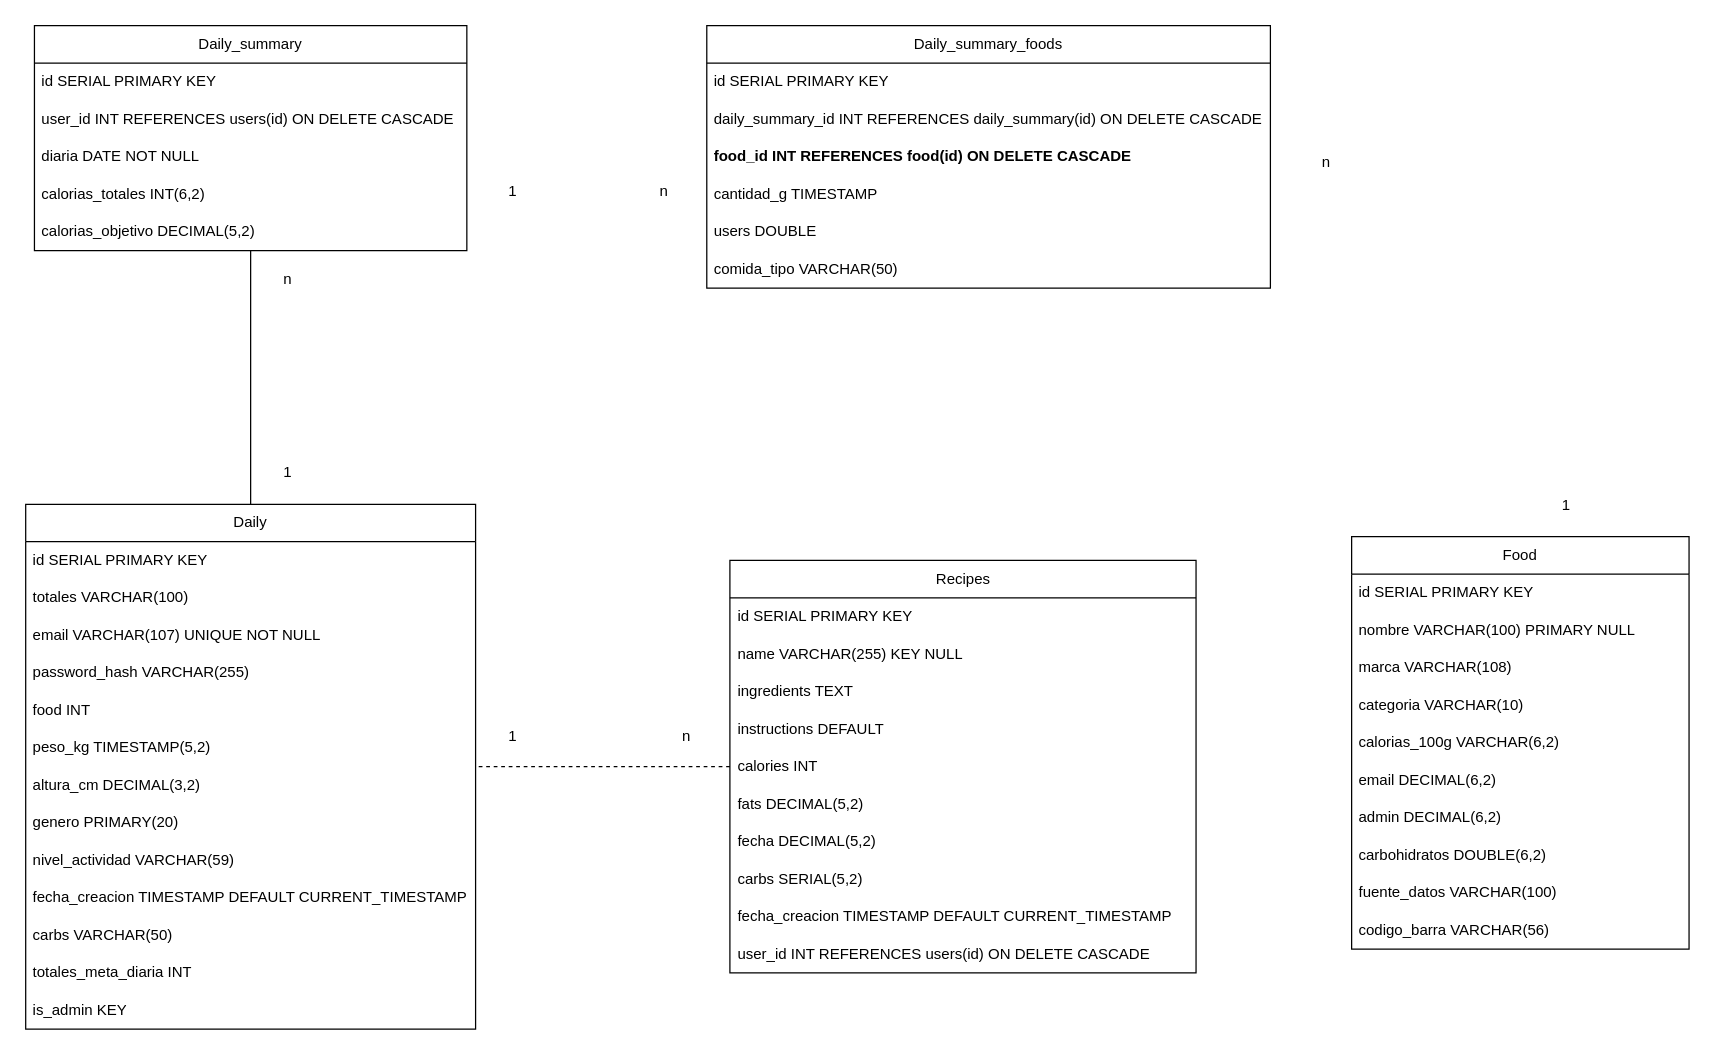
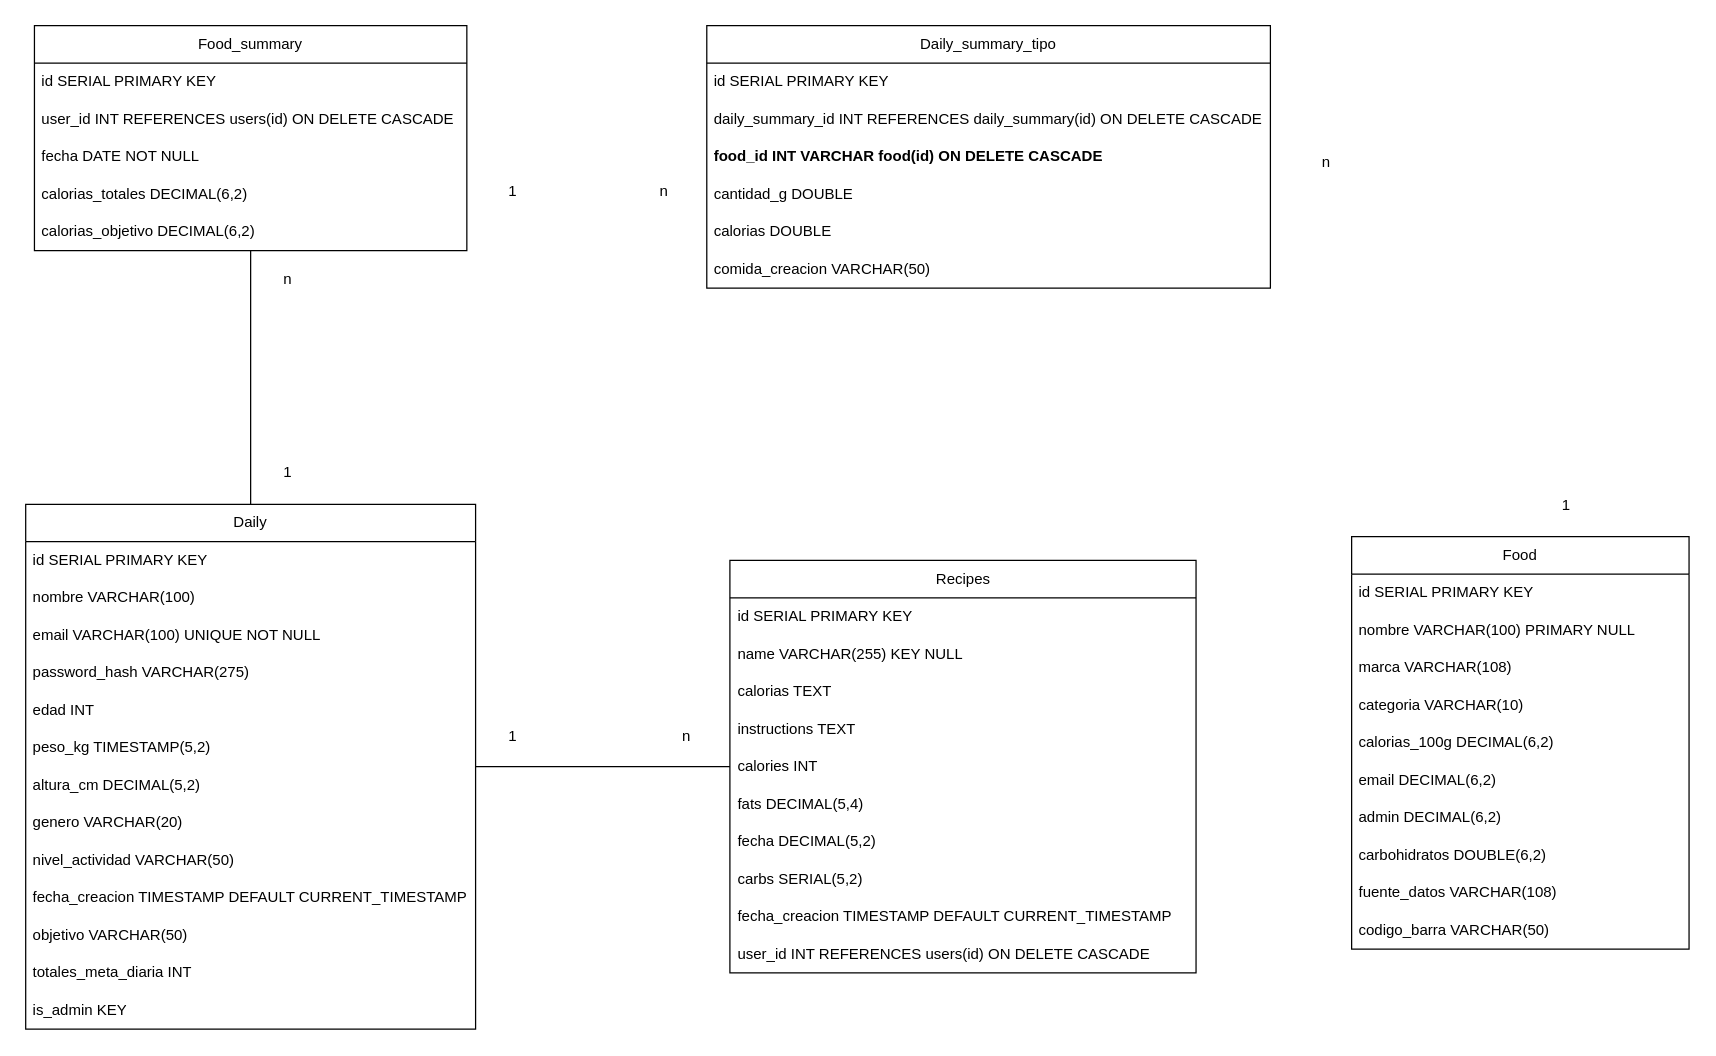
node "Daily_summary": label "Daily_summary" -> "Food_summary"
node "Daily_summary_foods": label "Daily_summary_foods" -> "Daily_summary_tipo"
node "diaria DATE NOT NULL": label "diaria DATE NOT NULL" -> "fecha DATE NOT NULL"
node "food_id INT REFERENCES food(id) ON DELETE CASCADE": label "food_id INT REFERENCES food(id) ON DELETE CASCADE" -> "food_id INT VARCHAR food(id) ON DELETE CASCADE"
node "calorias_totales INT(6,2)": label "calorias_totales INT(6,2)" -> "calorias_totales DECIMAL(6,2)"
node "cantidad_g TIMESTAMP": label "cantidad_g TIMESTAMP" -> "cantidad_g DOUBLE"
node "calorias_objetivo DECIMAL(5,2)": label "calorias_objetivo DECIMAL(5,2)" -> "calorias_objetivo DECIMAL(6,2)"
node "users DOUBLE": label "users DOUBLE" -> "calorias DOUBLE"
node "comida_tipo VARCHAR(50)": label "comida_tipo VARCHAR(50)" -> "comida_creacion VARCHAR(50)"
node "totales VARCHAR(100)": label "totales VARCHAR(100)" -> "nombre VARCHAR(100)"
node "email VARCHAR(107) UNIQUE NOT NULL": label "email VARCHAR(107) UNIQUE NOT NULL" -> "email VARCHAR(100) UNIQUE NOT NULL"
node "password_hash VARCHAR(255)": label "password_hash VARCHAR(255)" -> "password_hash VARCHAR(275)"
node "ingredients TEXT": label "ingredients TEXT" -> "calorias TEXT"
node "food INT": label "food INT" -> "edad INT"
node "instructions DEFAULT": label "instructions DEFAULT" -> "instructions TEXT"
node "calorias_100g VARCHAR(6,2)": label "calorias_100g VARCHAR(6,2)" -> "calorias_100g DECIMAL(6,2)"
edge "Daily" -- "calories INT": style dashed -> solid
node "altura_cm DECIMAL(3,2)": label "altura_cm DECIMAL(3,2)" -> "altura_cm DECIMAL(5,2)"
node "fats DECIMAL(5,2)": label "fats DECIMAL(5,2)" -> "fats DECIMAL(5,4)"
node "genero PRIMARY(20)": label "genero PRIMARY(20)" -> "genero VARCHAR(20)"
node "nivel_actividad VARCHAR(59)": label "nivel_actividad VARCHAR(59)" -> "nivel_actividad VARCHAR(50)"
node "fuente_datos VARCHAR(100)": label "fuente_datos VARCHAR(100)" -> "fuente_datos VARCHAR(108)"
node "codigo_barra VARCHAR(56)": label "codigo_barra VARCHAR(56)" -> "codigo_barra VARCHAR(50)"
node "carbs VARCHAR(50)": label "carbs VARCHAR(50)" -> "objetivo VARCHAR(50)"
